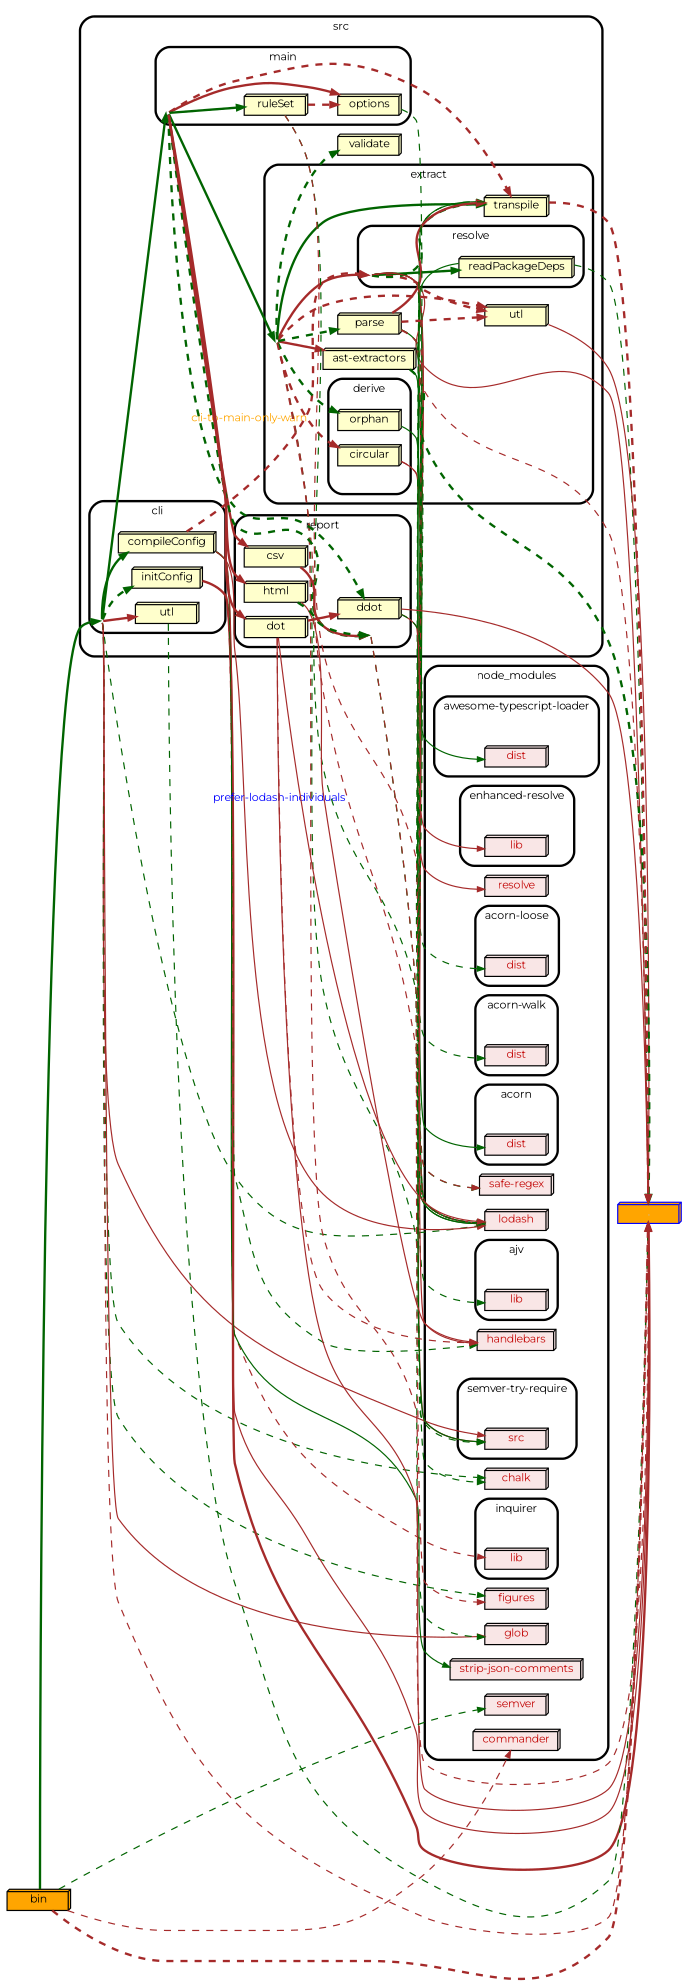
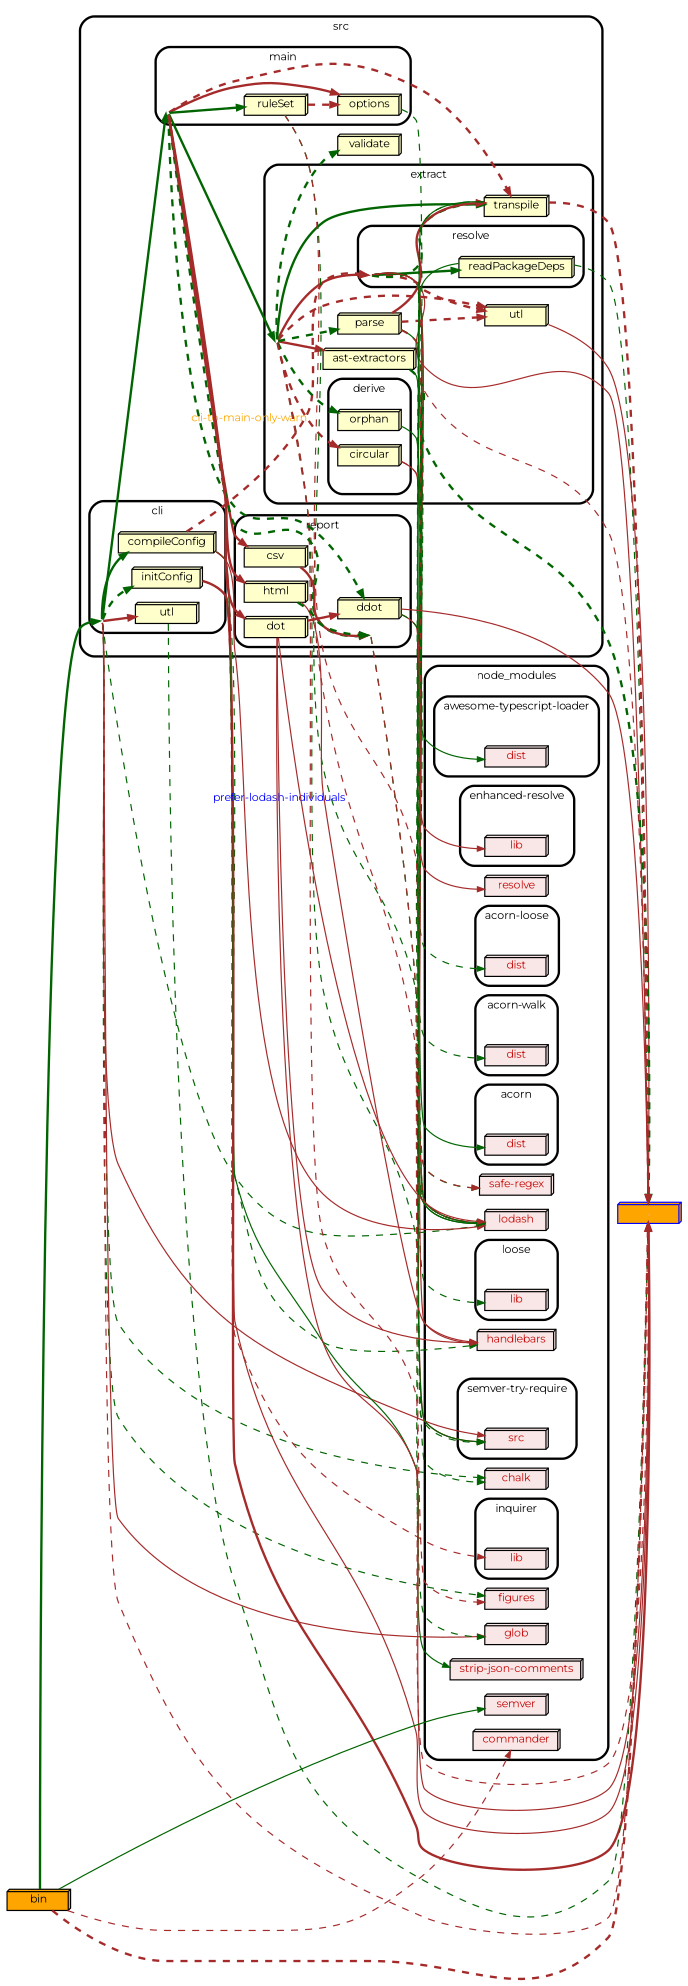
edge "lodash" -> "transpile": reversed
edge "dot" -> "handlebars": style dashed -> bold
edge "compileConfig" -> "handlebars": now "initConfig" -> "handlebars"
cluster "ajv": label "ajv" -> "loose"
edge "bin" -> "semver": style dashed -> bold
